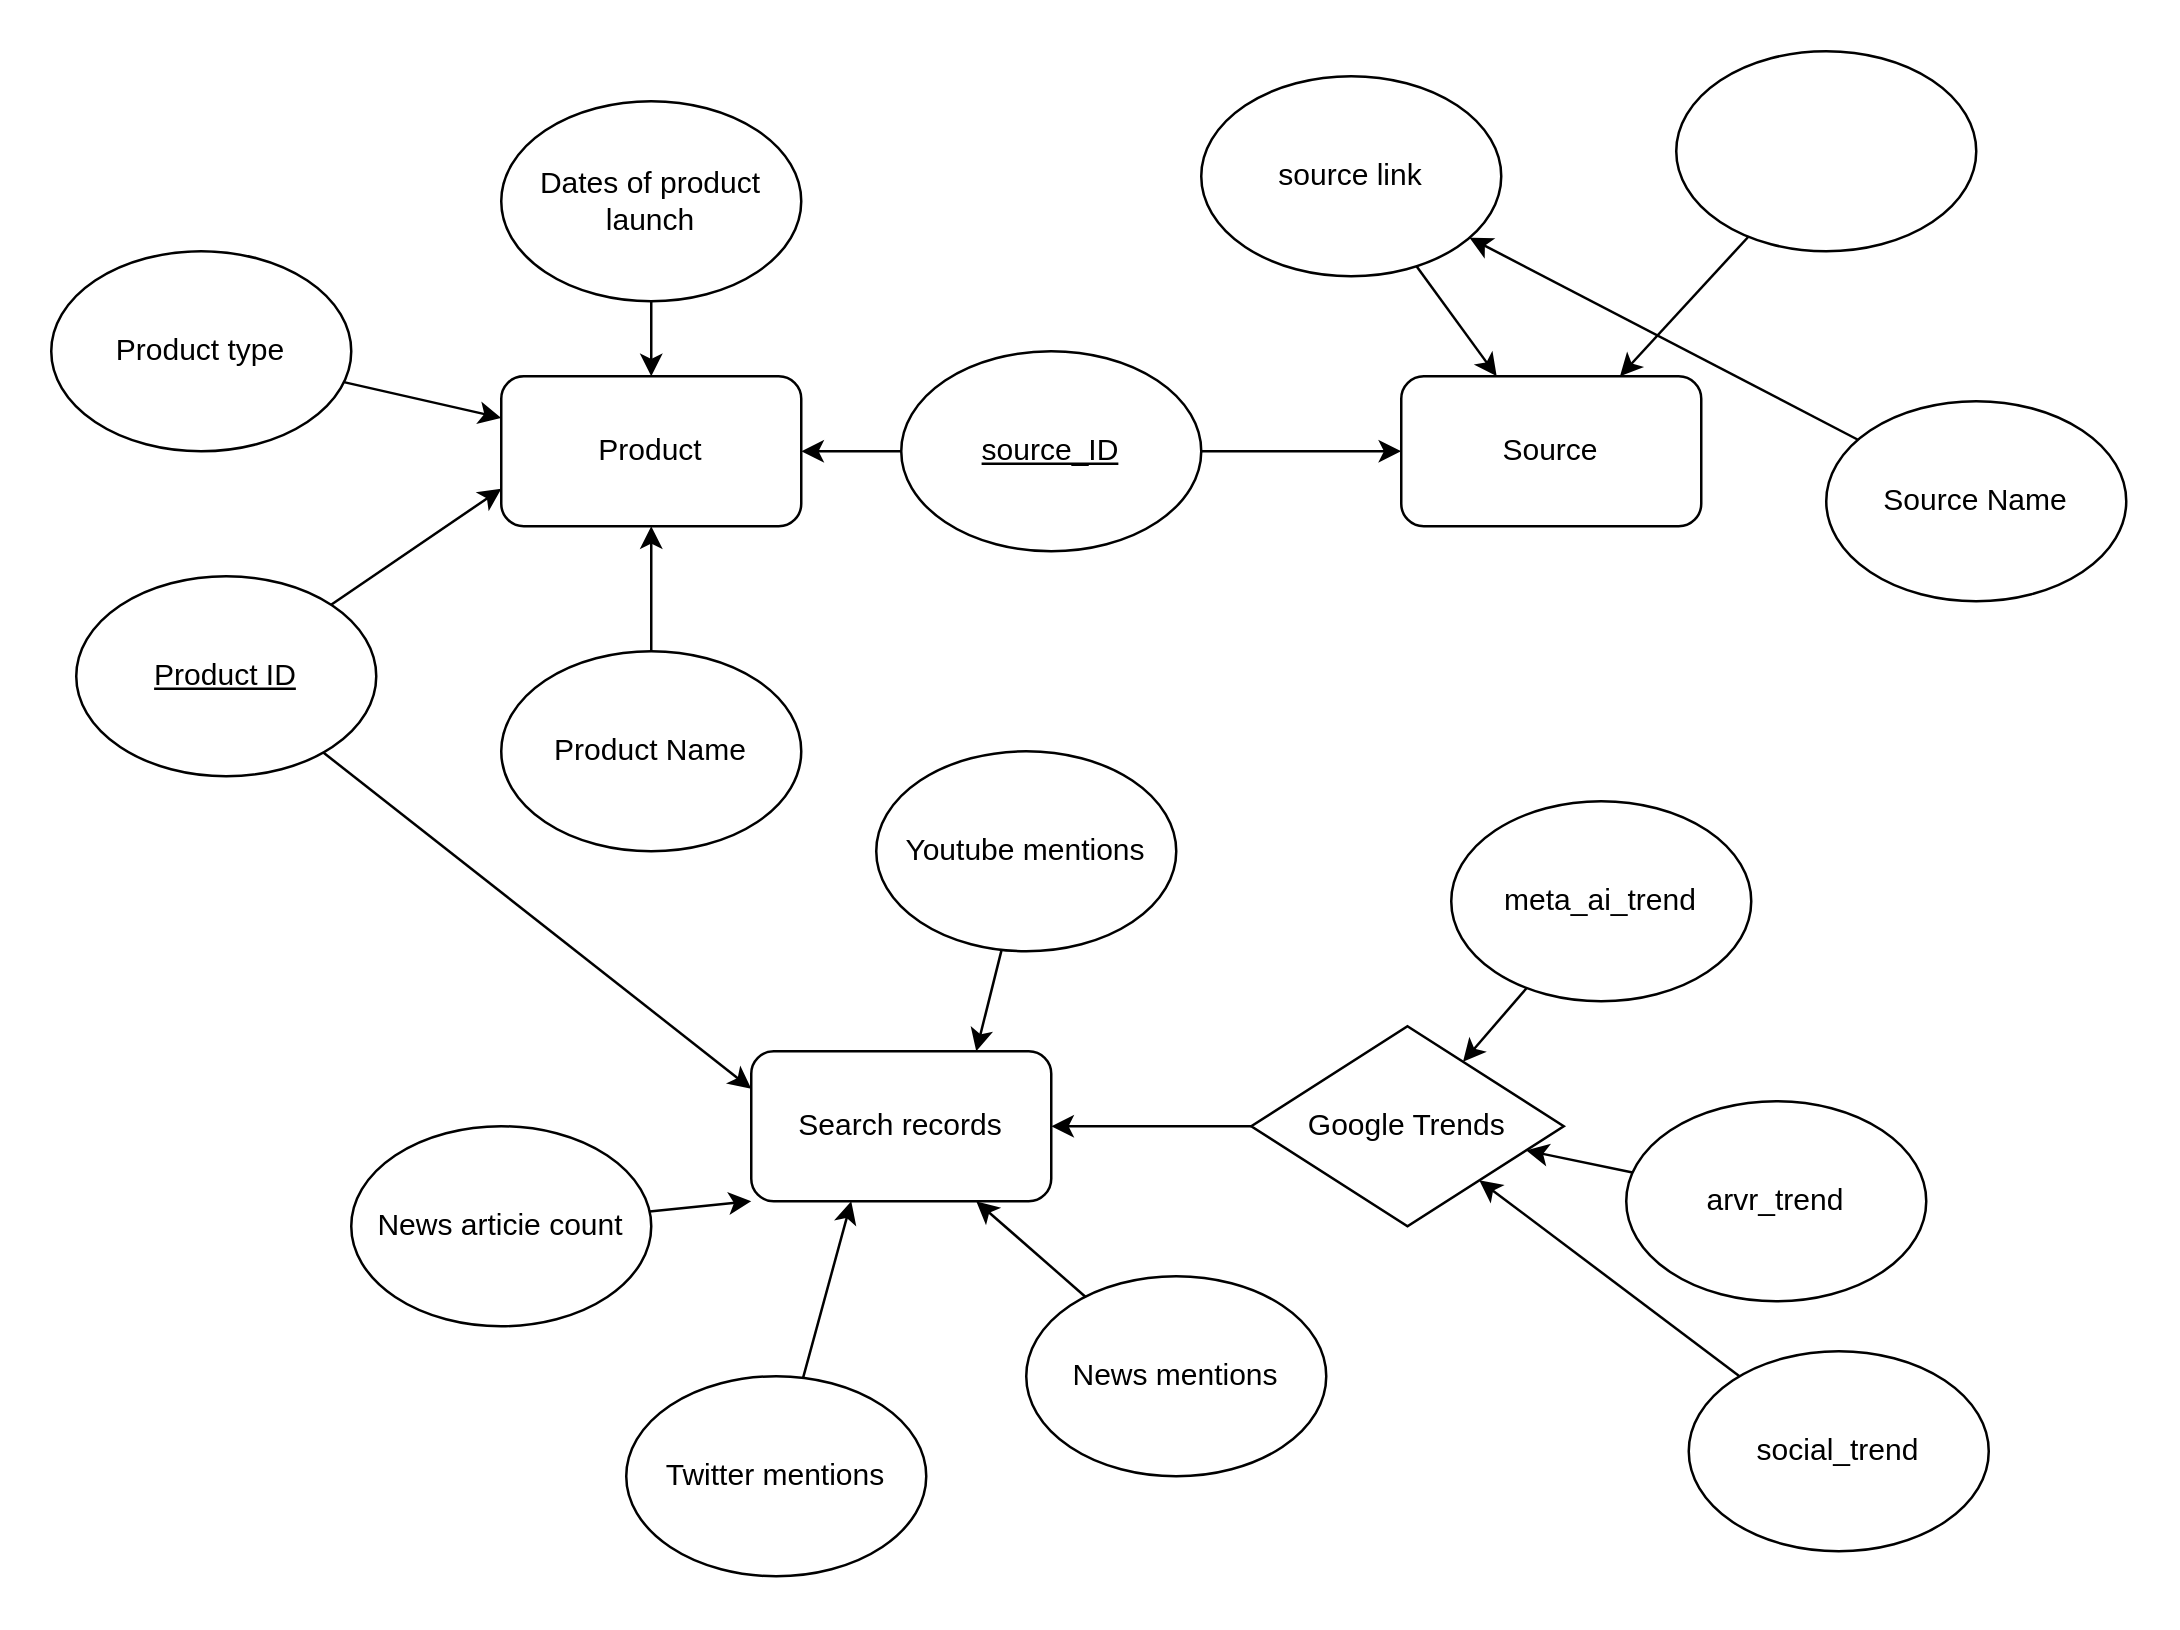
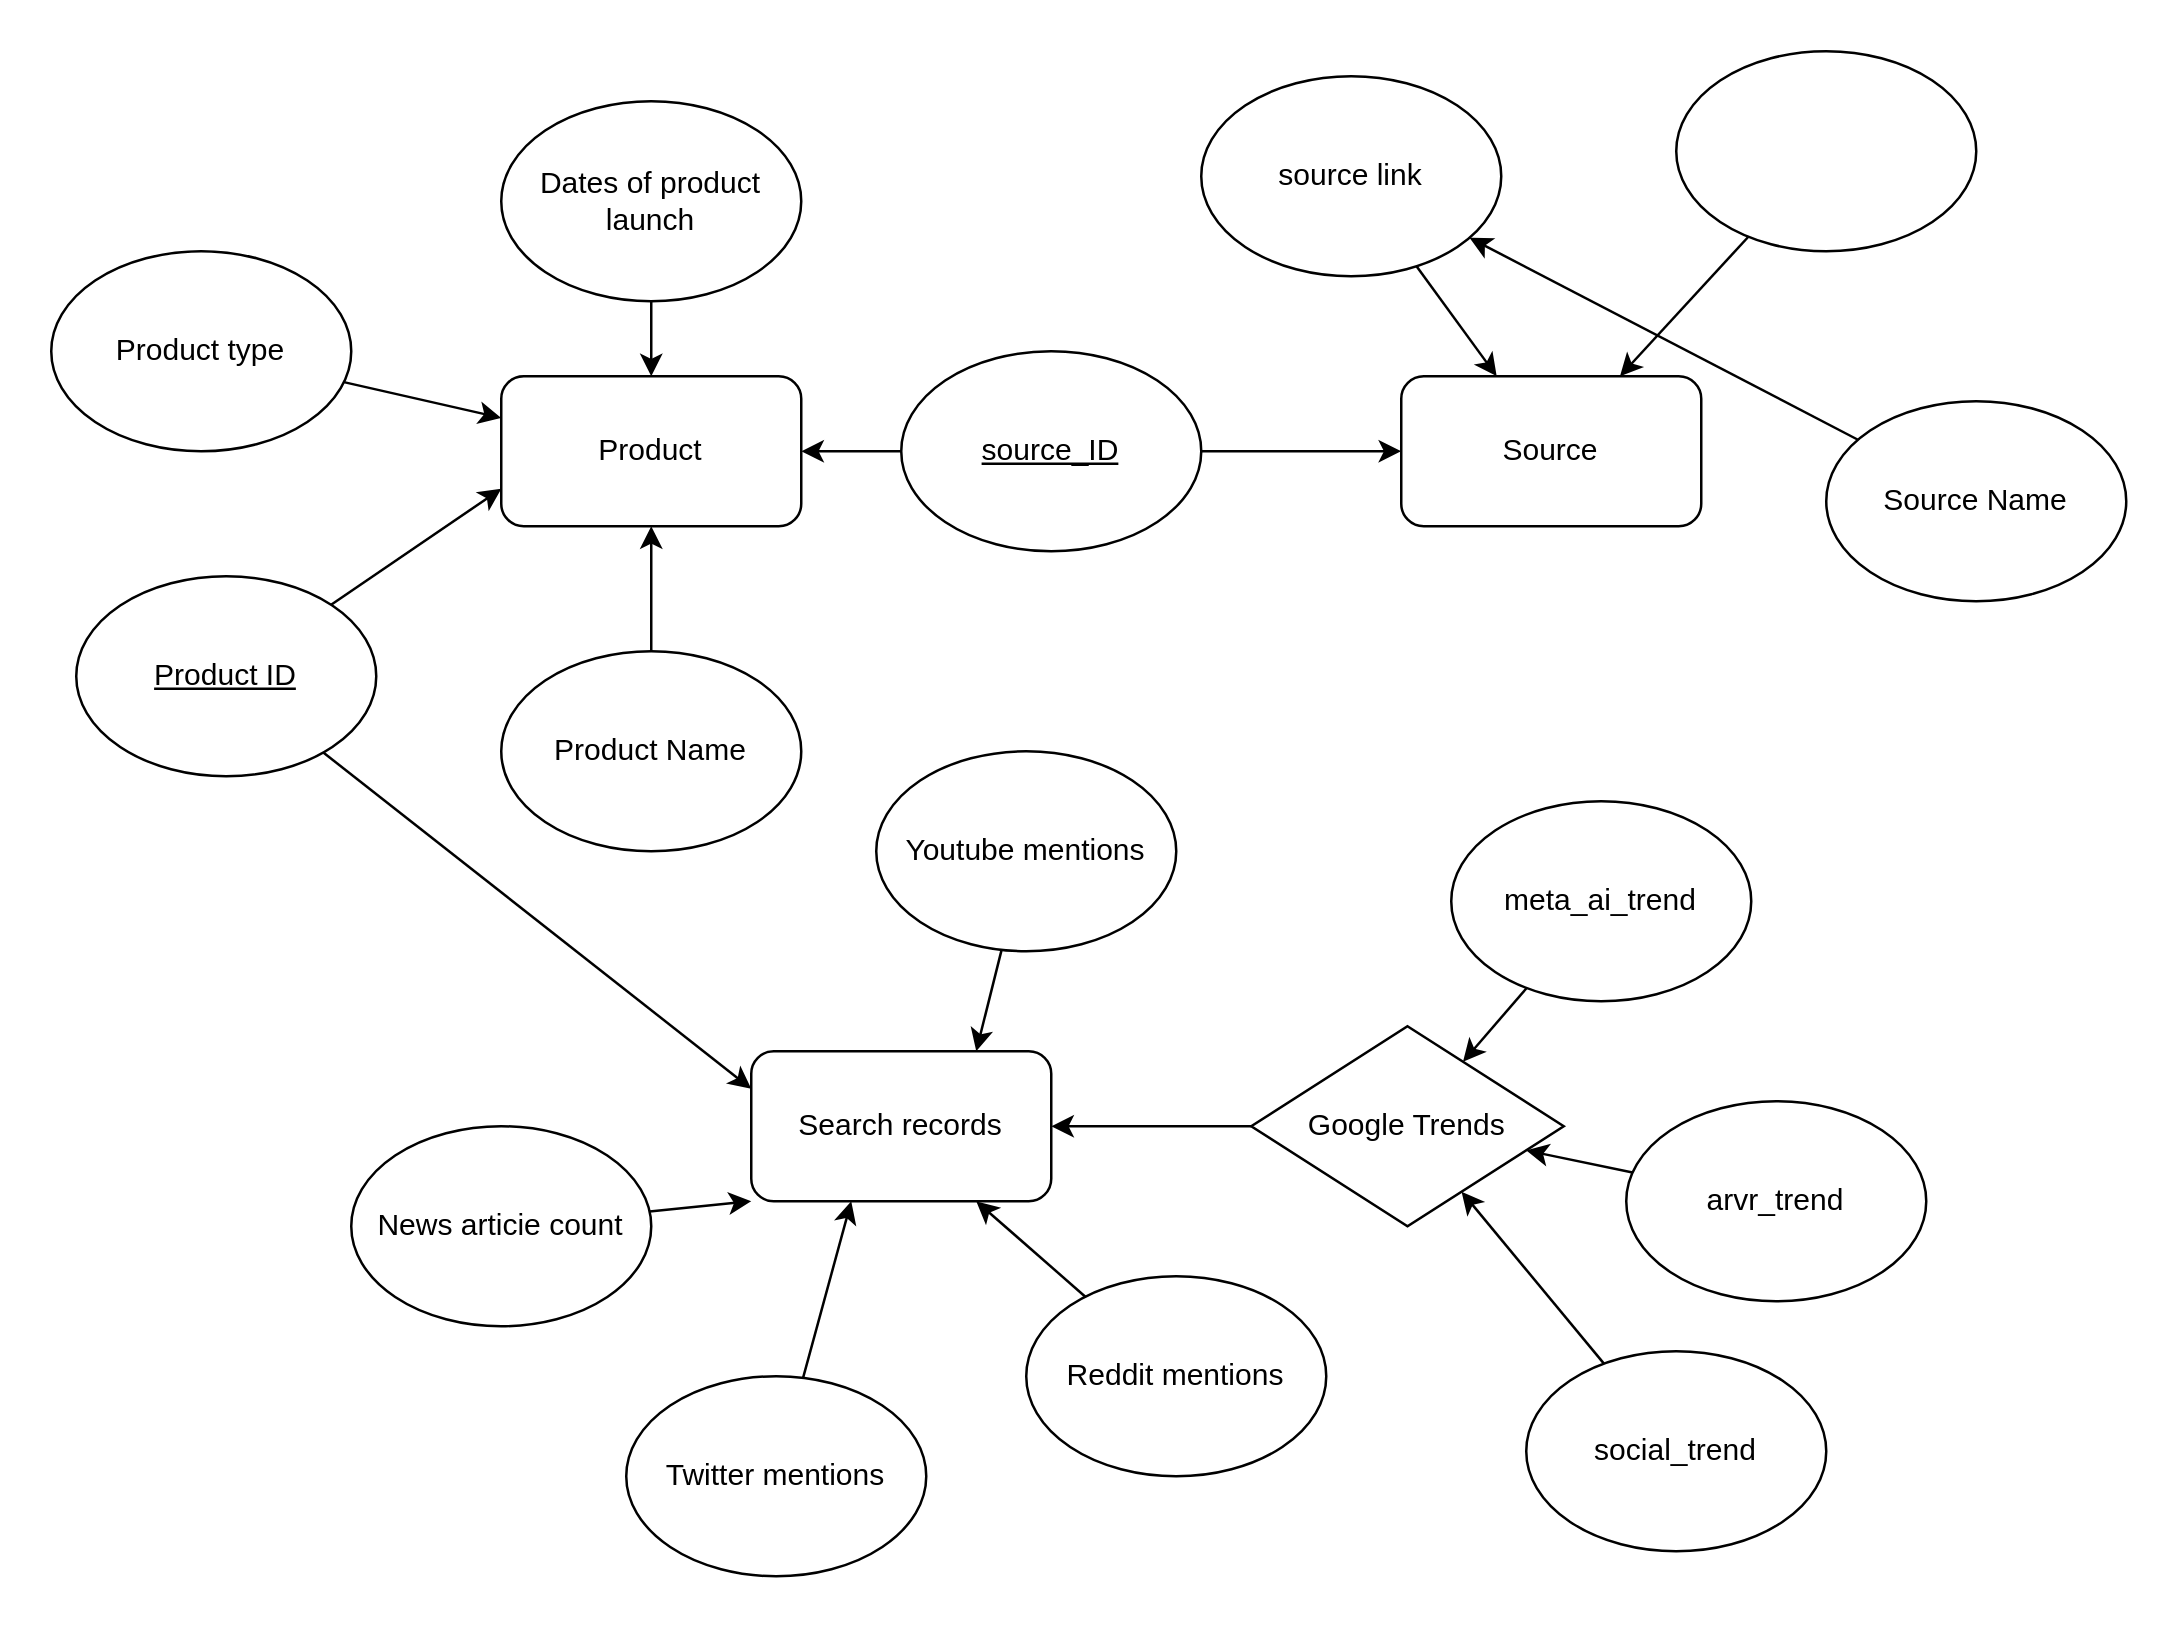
node "News mentions": label "News mentions" -> "Reddit mentions"
node "social_trend": moved (1839, 1451) -> (1676, 1451)
